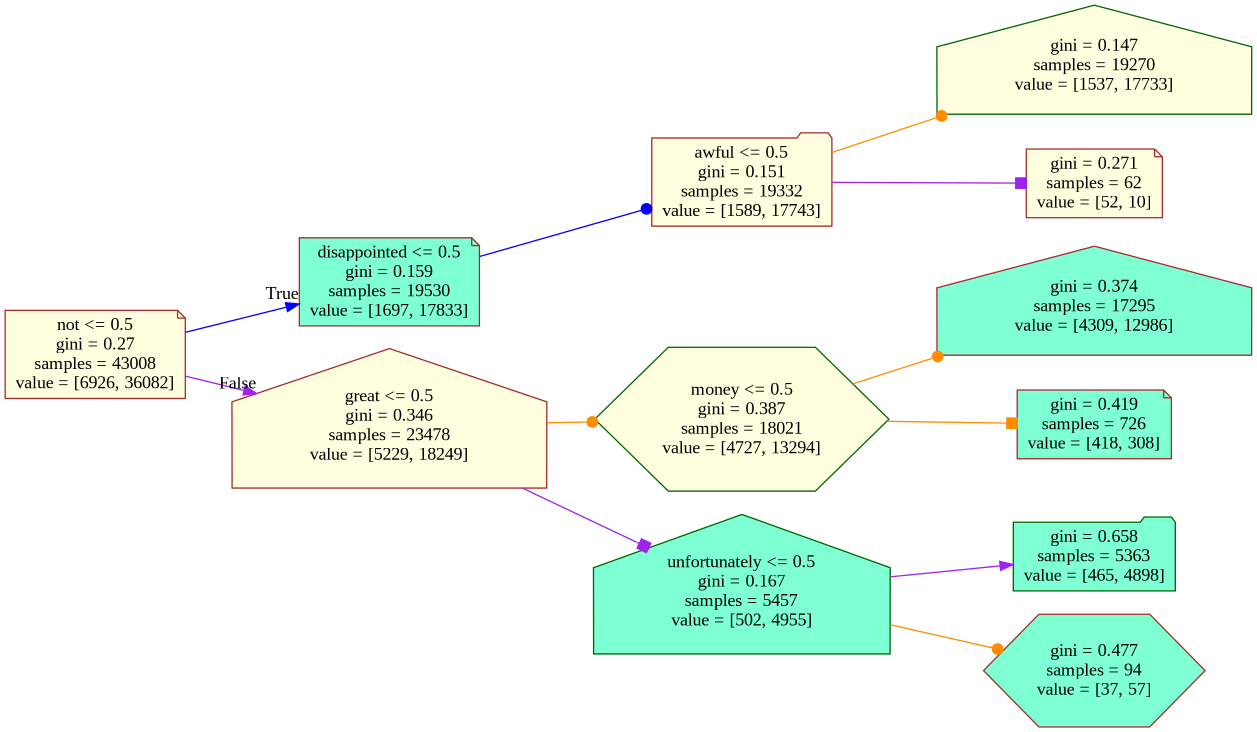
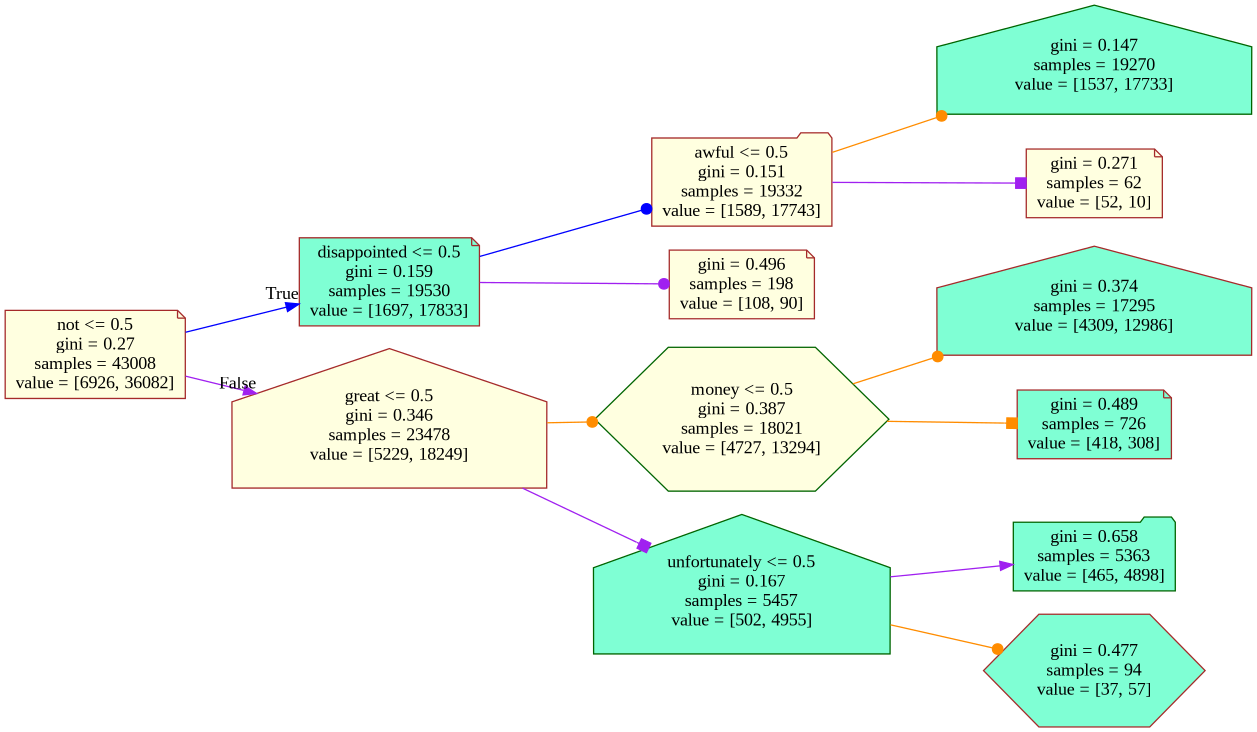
node "gini = 0.147 samples = 19270 value = [1537, 17733]": fillcolor lightyellow -> aquamarine
node "gini = 0.496 samples = 198 value = [108, 90]": added
node "gini = 0.419 samples = 726 value = [418, 308]": label "gini = 0.419 samples = 726 value = [418, 308]" -> "gini = 0.489 samples = 726 value = [418, 308]"
